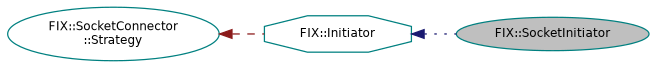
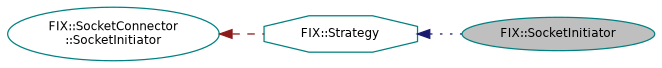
node "FIX::SocketConnector ::Strategy": label "FIX::SocketConnector ::Strategy" -> "FIX::SocketConnector ::SocketInitiator"
node "FIX::Initiator": label "FIX::Initiator" -> "FIX::Strategy"
